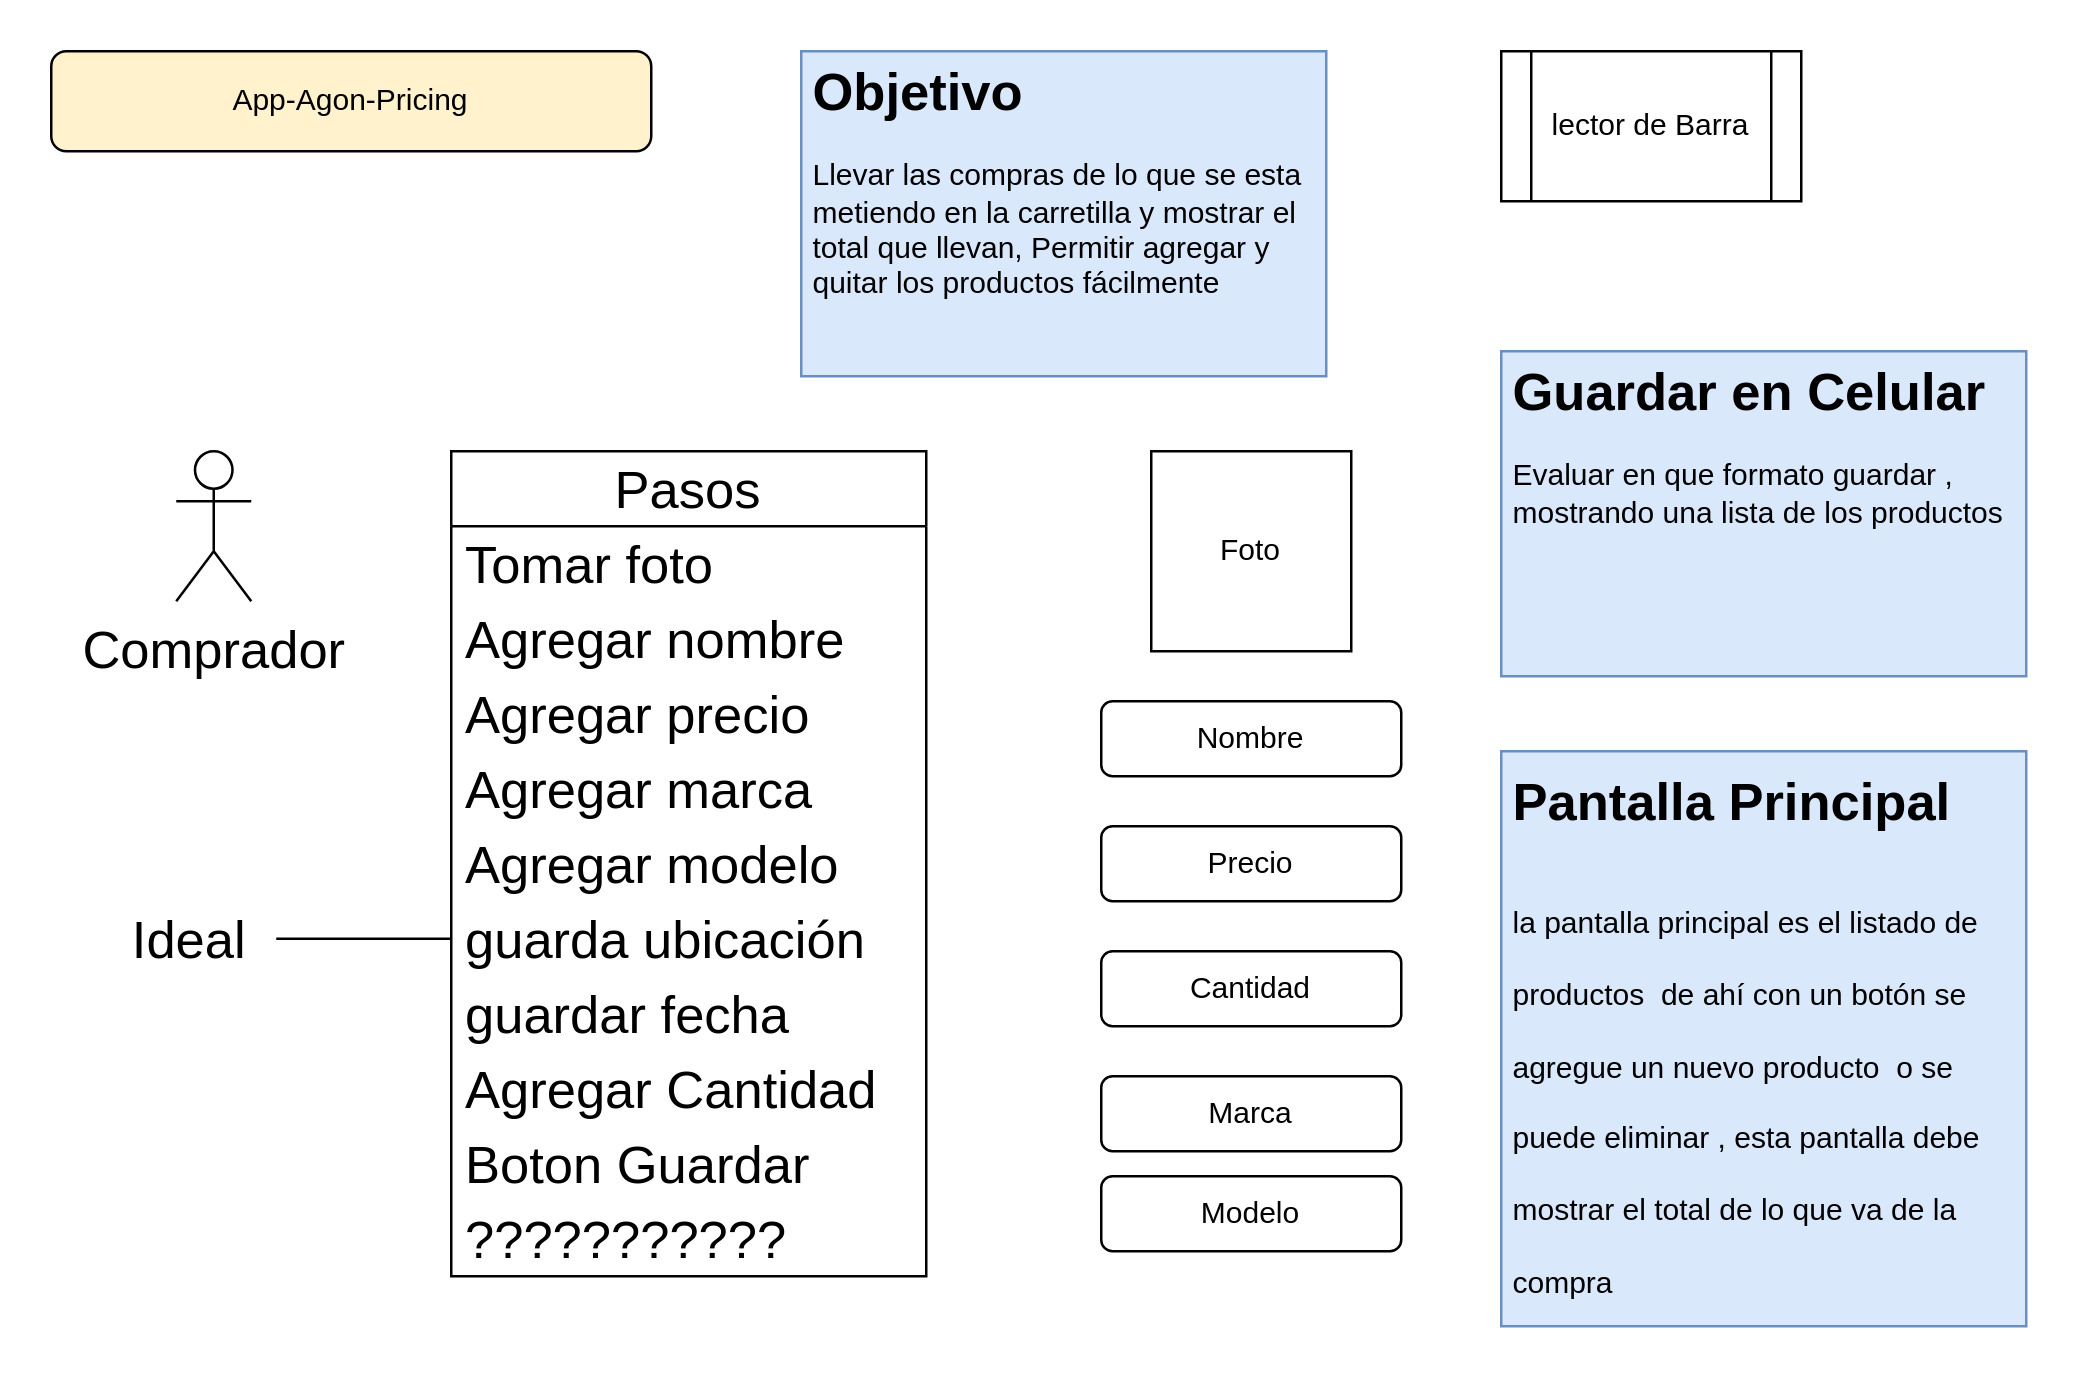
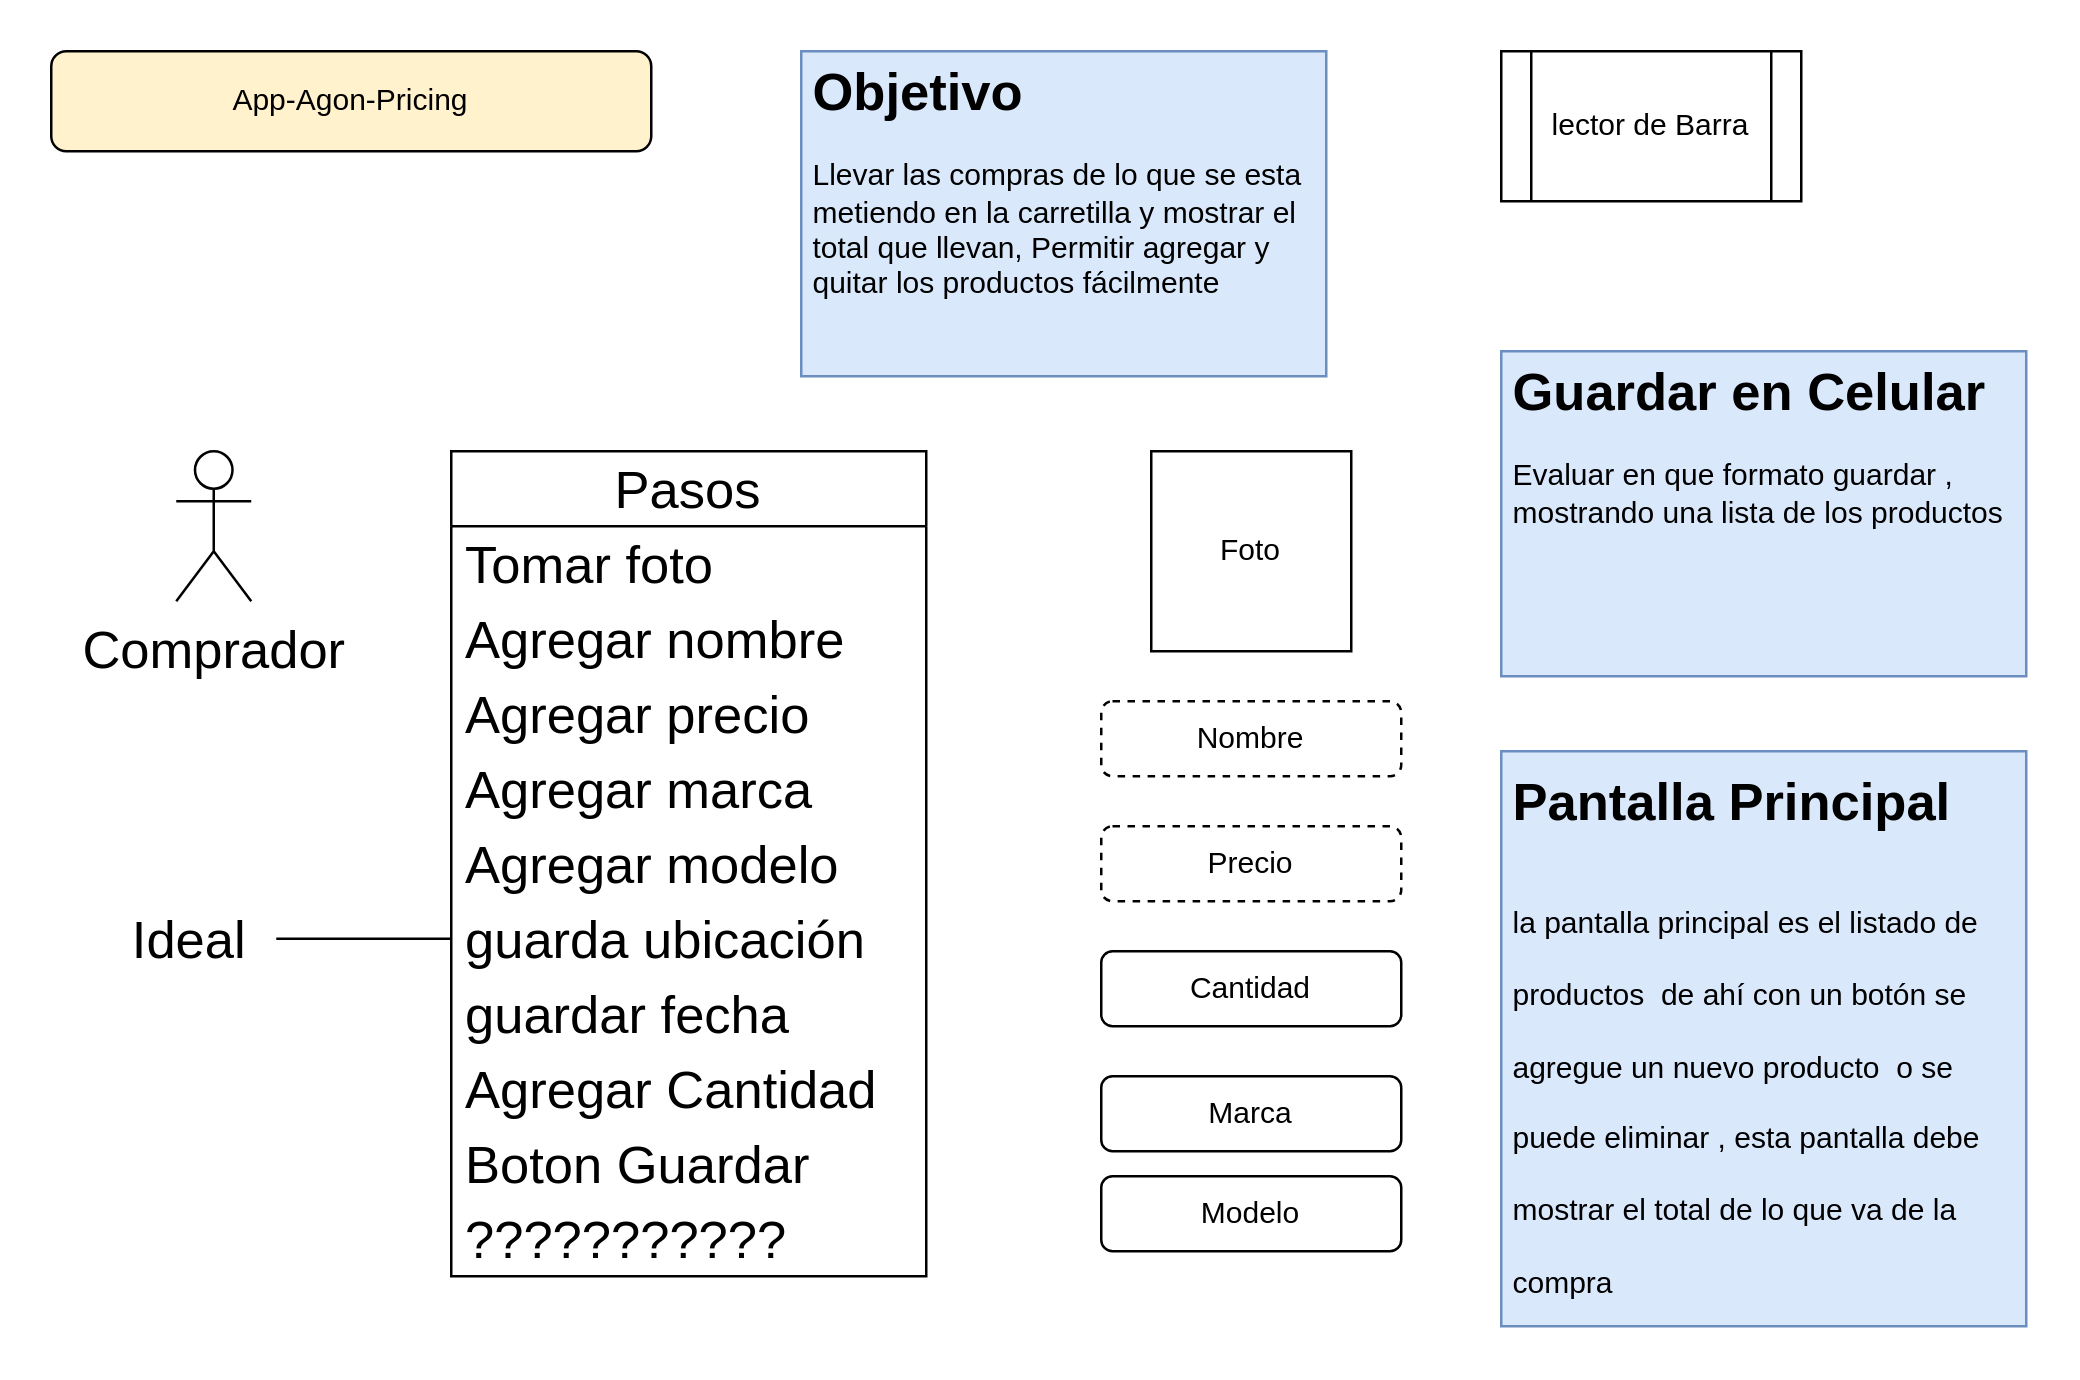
node "Nombre": style solid -> dashed
node "Precio": style solid -> dashed
